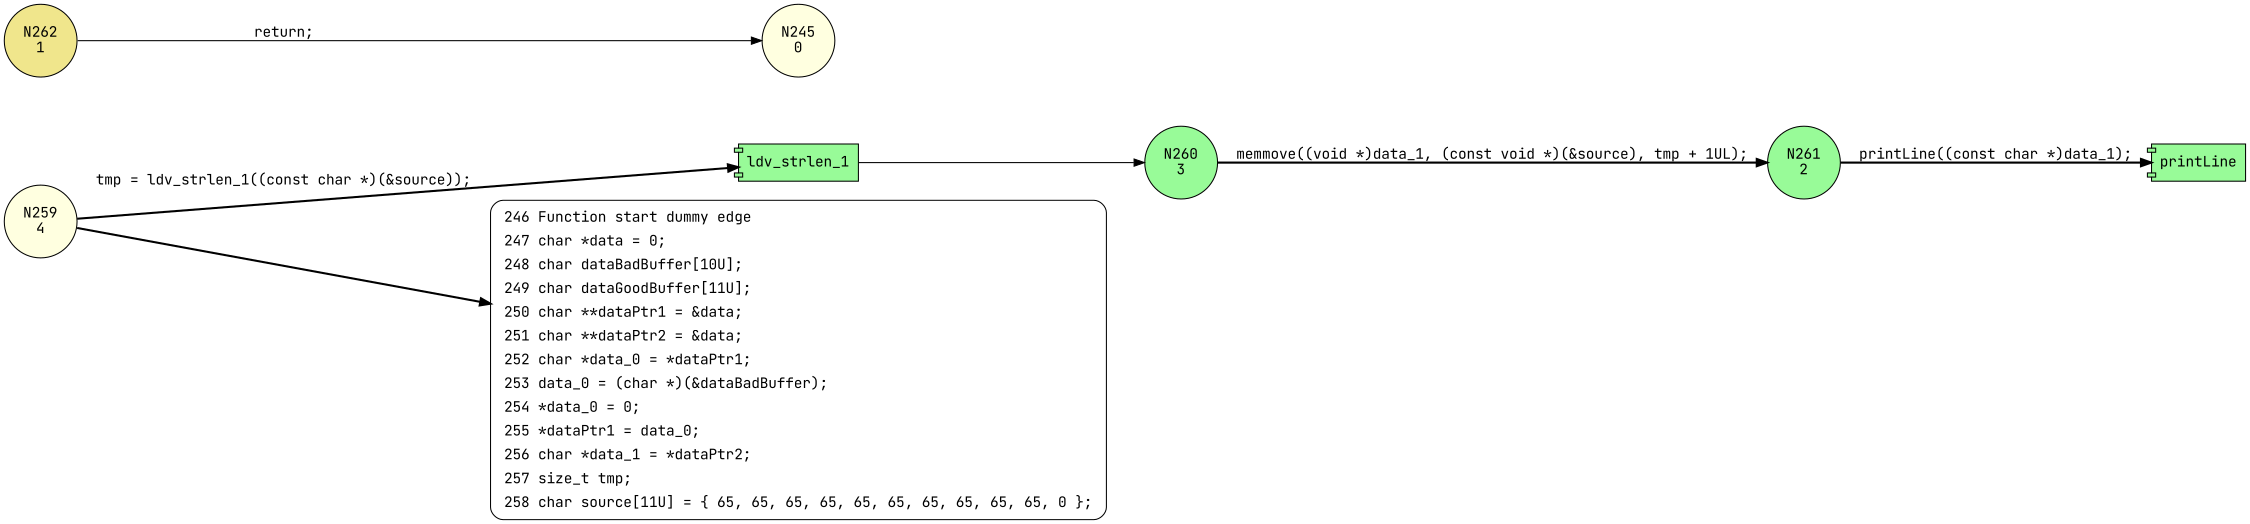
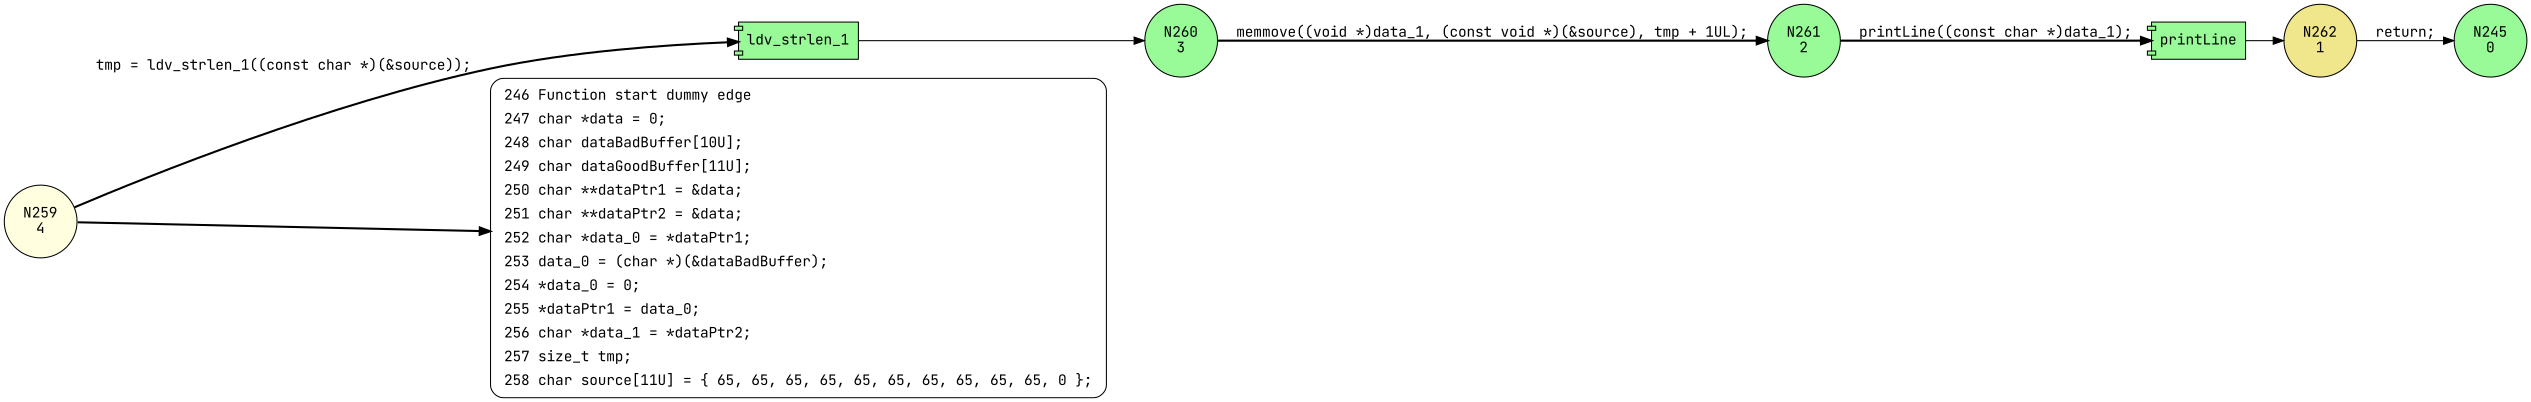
node "N245 0": fillcolor lightyellow -> palegreen
edge "printLine" -> "N262 1": added
